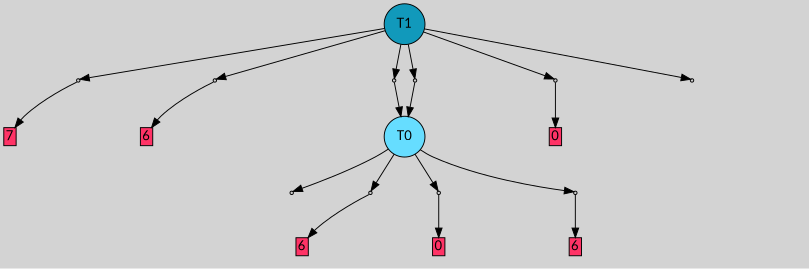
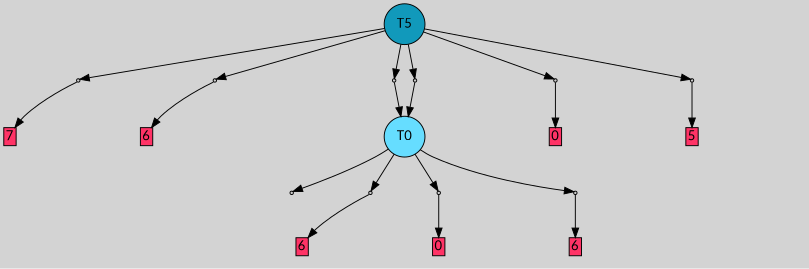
node "T1": label "T1" -> "T5"
node "5": added
